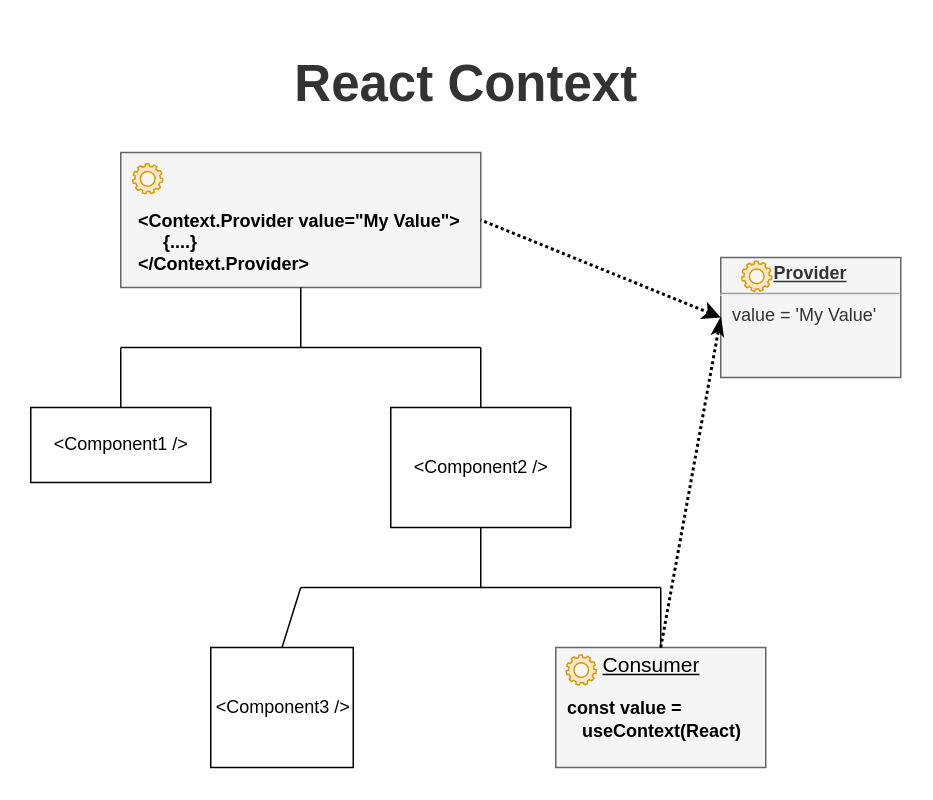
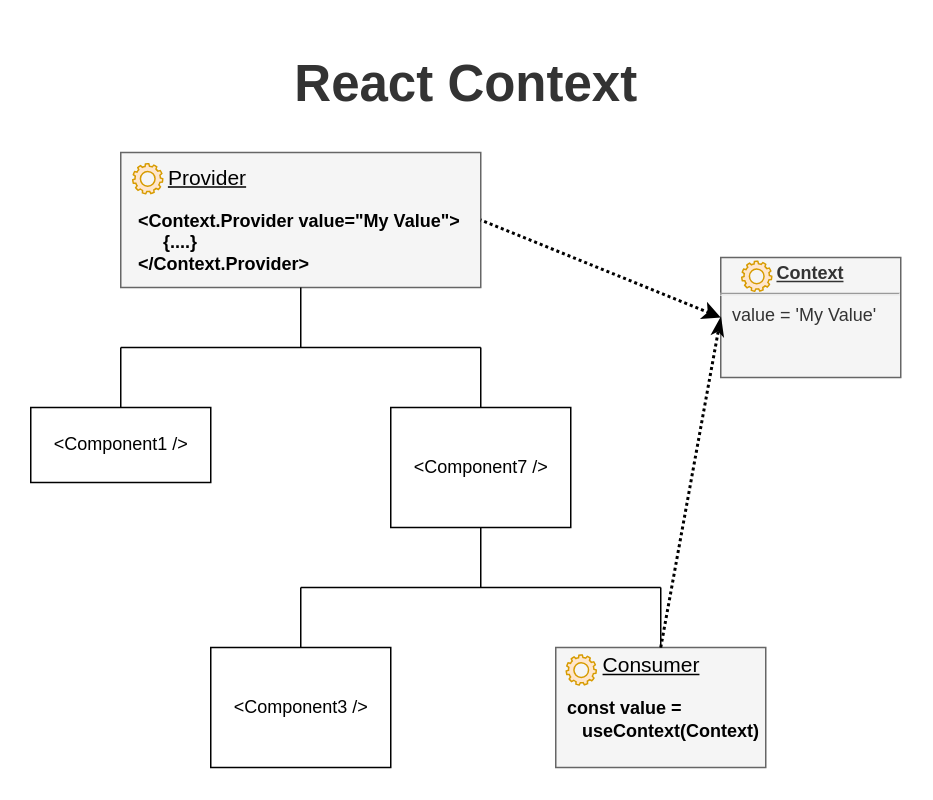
node "Provider": added
node "Provider value = 'My Value'": label "Provider value = 'My Value'" -> "Context value = 'My Value'"
node "<Component2 />": label "<Component2 />" -> "<Component7 />"
node "<Component3 />": size 143x120 -> 180x120
node "const value = useContext(React)": label "const value = useContext(React)" -> "const value = useContext(Context)"
